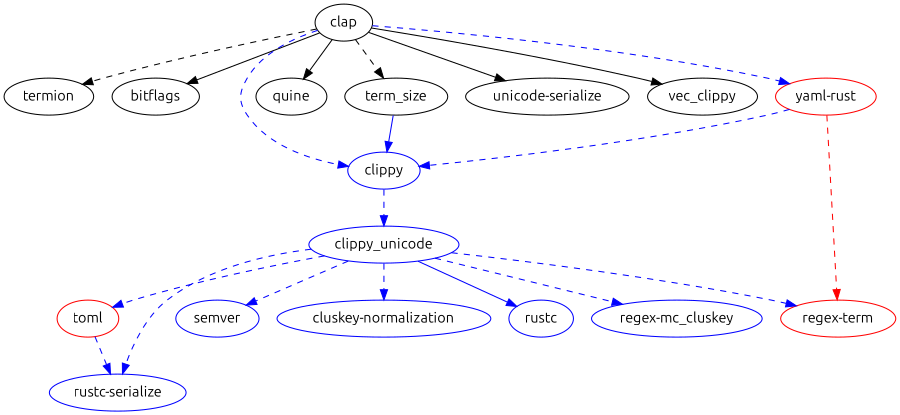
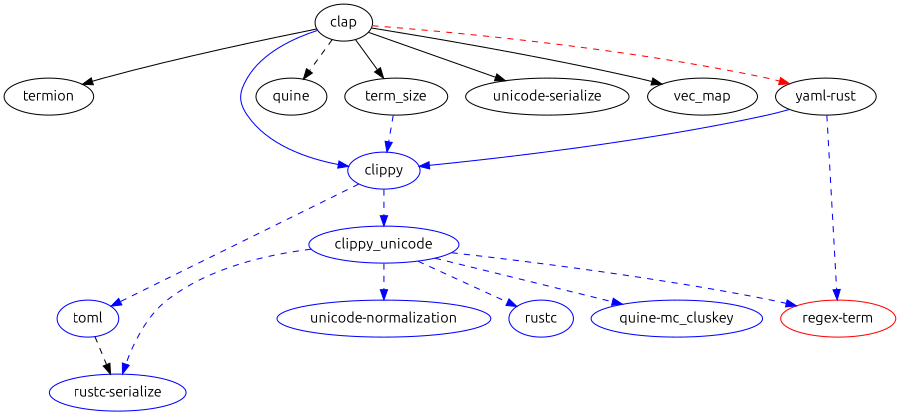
edge "clap" -> "yaml-rust": color blue -> red
edge "clap" -> "termion": style dashed -> solid
edge "clap" -> "quine": style solid -> dashed
edge "clap" -> "term_size": style dashed -> solid
node "bitflags": removed
node "vec_clippy": label "vec_clippy" -> "vec_map"
node "yaml-rust": color red -> black
edge "clap" -> "clippy": style dashed -> solid
edge "term_size" -> "clippy": style solid -> dashed
edge "yaml-rust" -> "clippy": style dashed -> solid
edge "yaml-rust" -> "regex-term": color red -> blue
edge "clippy_unicode" -> "toml": now "clippy" -> "toml"
edge "clippy_unicode" -> "rustc": style solid -> dashed
node "toml": color red -> blue
node "semver": removed
node "cluskey-normalization": label "cluskey-normalization" -> "unicode-normalization"
node "regex-mc_cluskey": label "regex-mc_cluskey" -> "quine-mc_cluskey"
edge "toml" -> "rustc-serialize": color blue -> black
